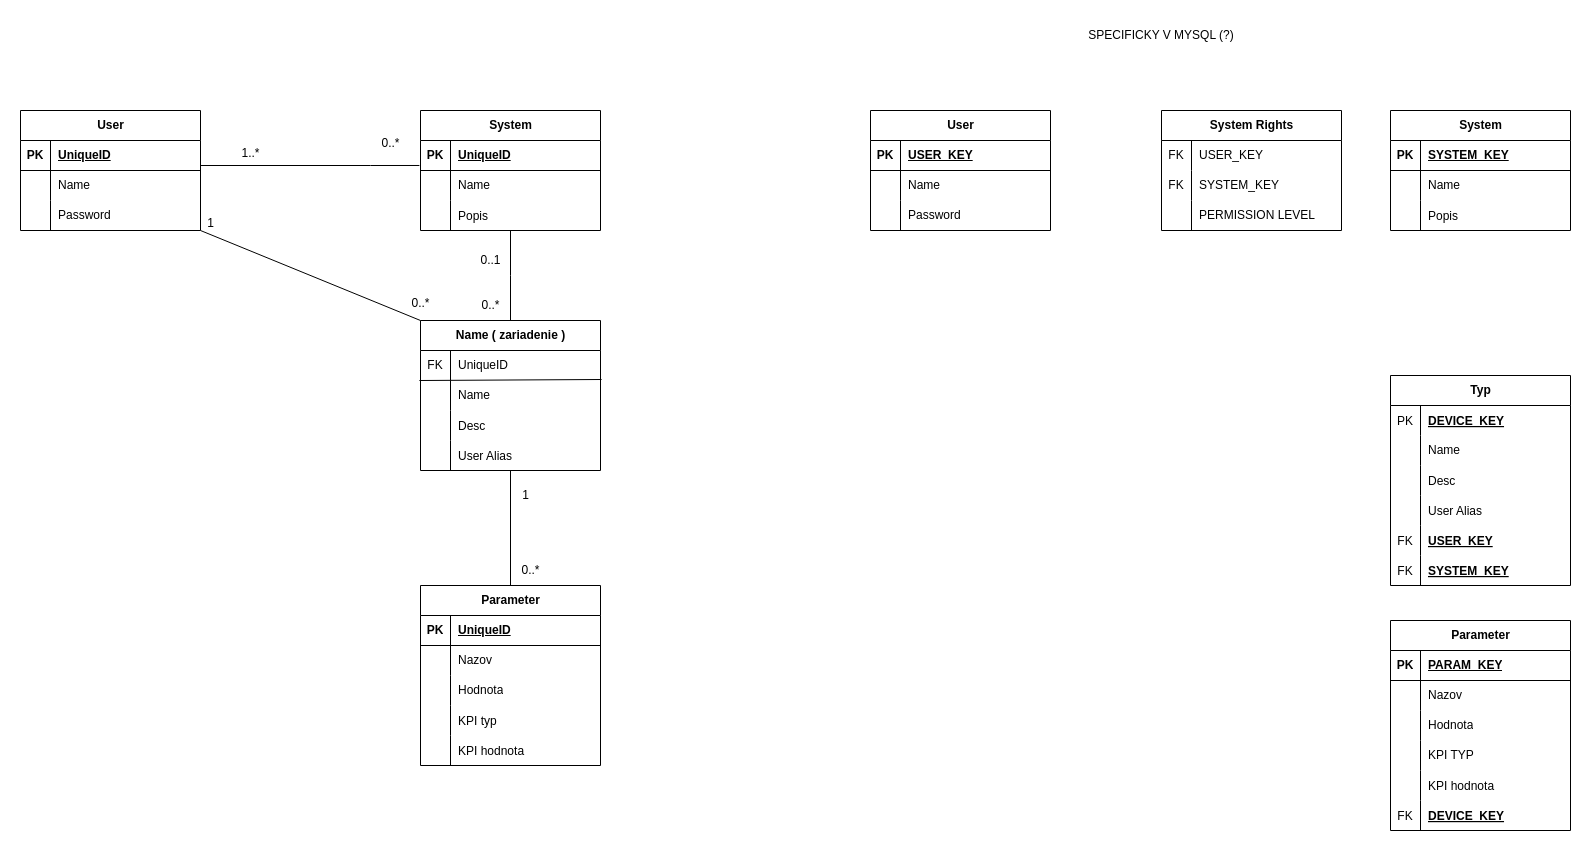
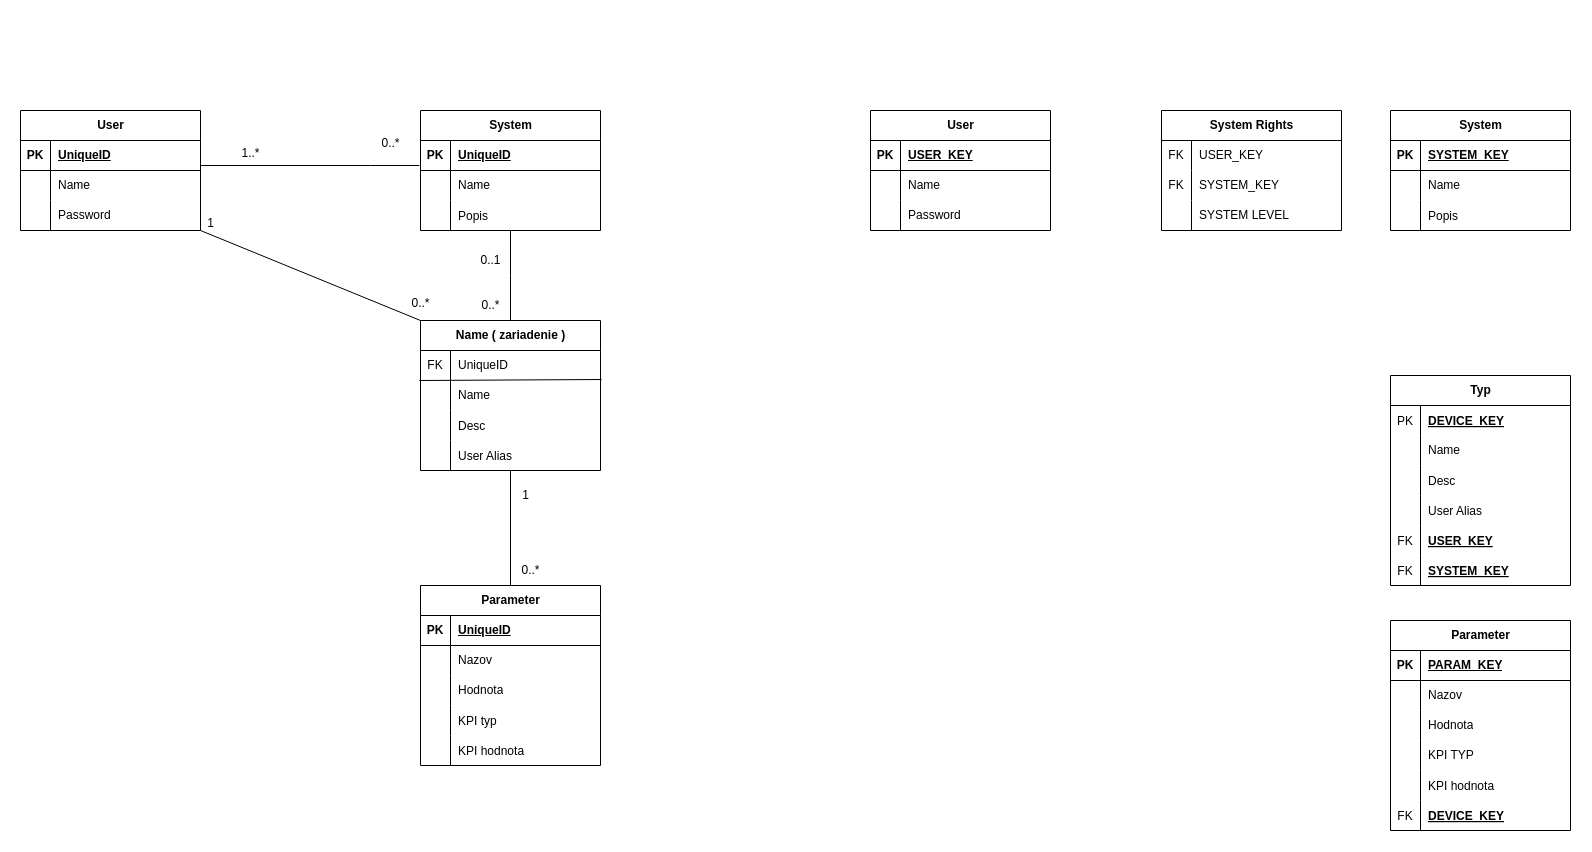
node "SPECIFICKY V MYSQL (?)": removed
node "PERMISSION LEVEL": label "PERMISSION LEVEL" -> "SYSTEM LEVEL"
